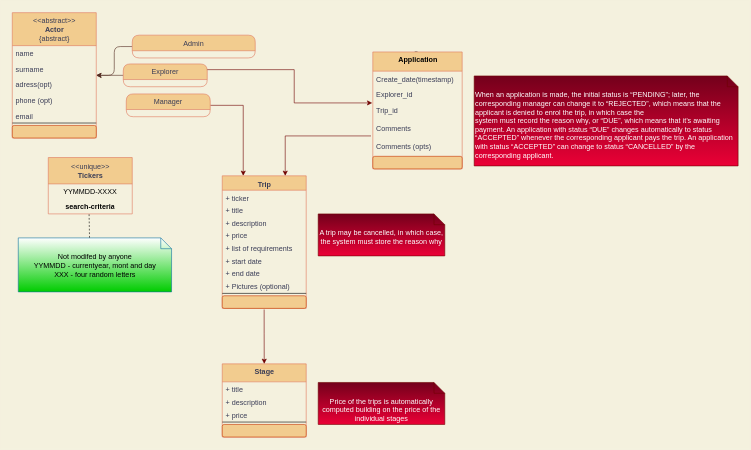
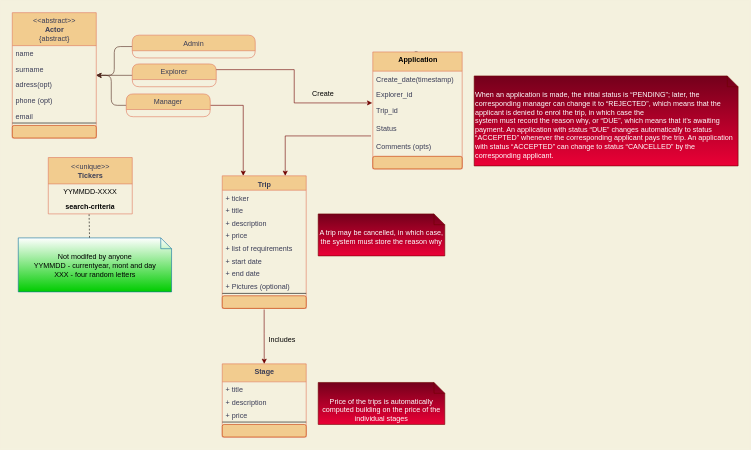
node "Explorer": moved (165, 75) -> (174, 75)
node "Create": added
edge "Manager" -> "<<abstract>> Actor {abstract}": added
node "Comments": label "Comments" -> "Status"
node "Includes": added
